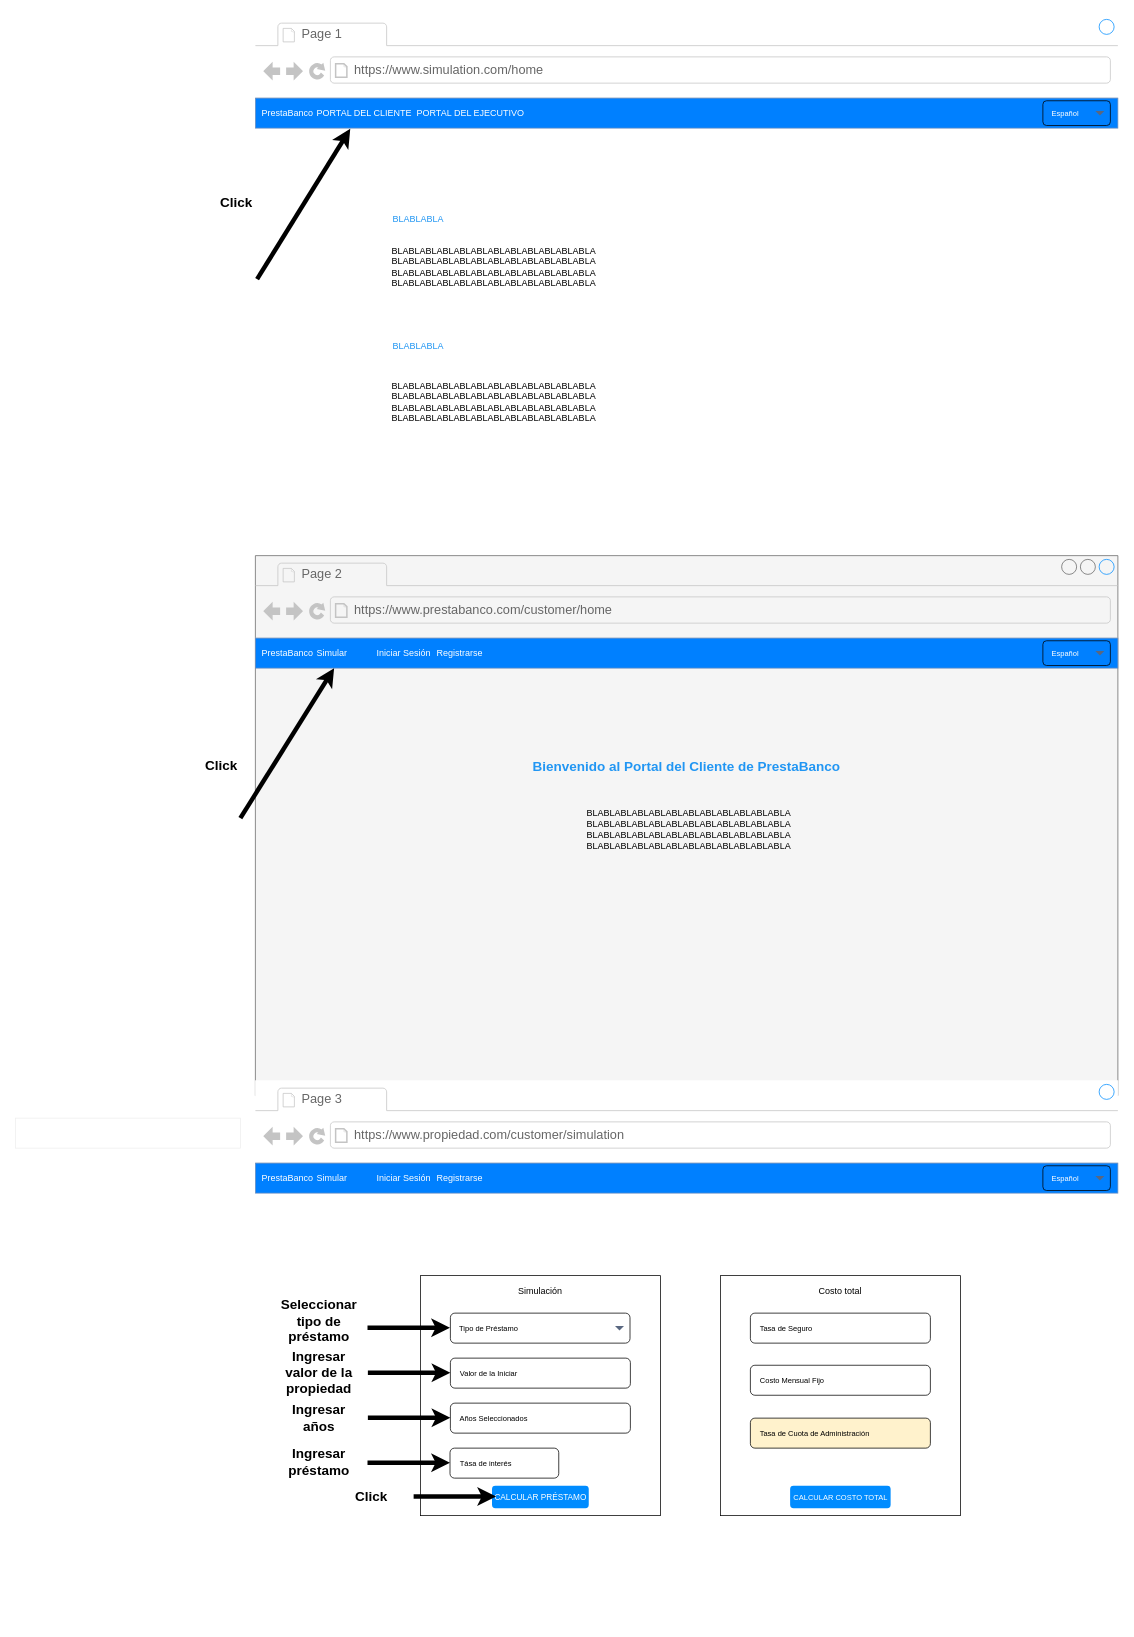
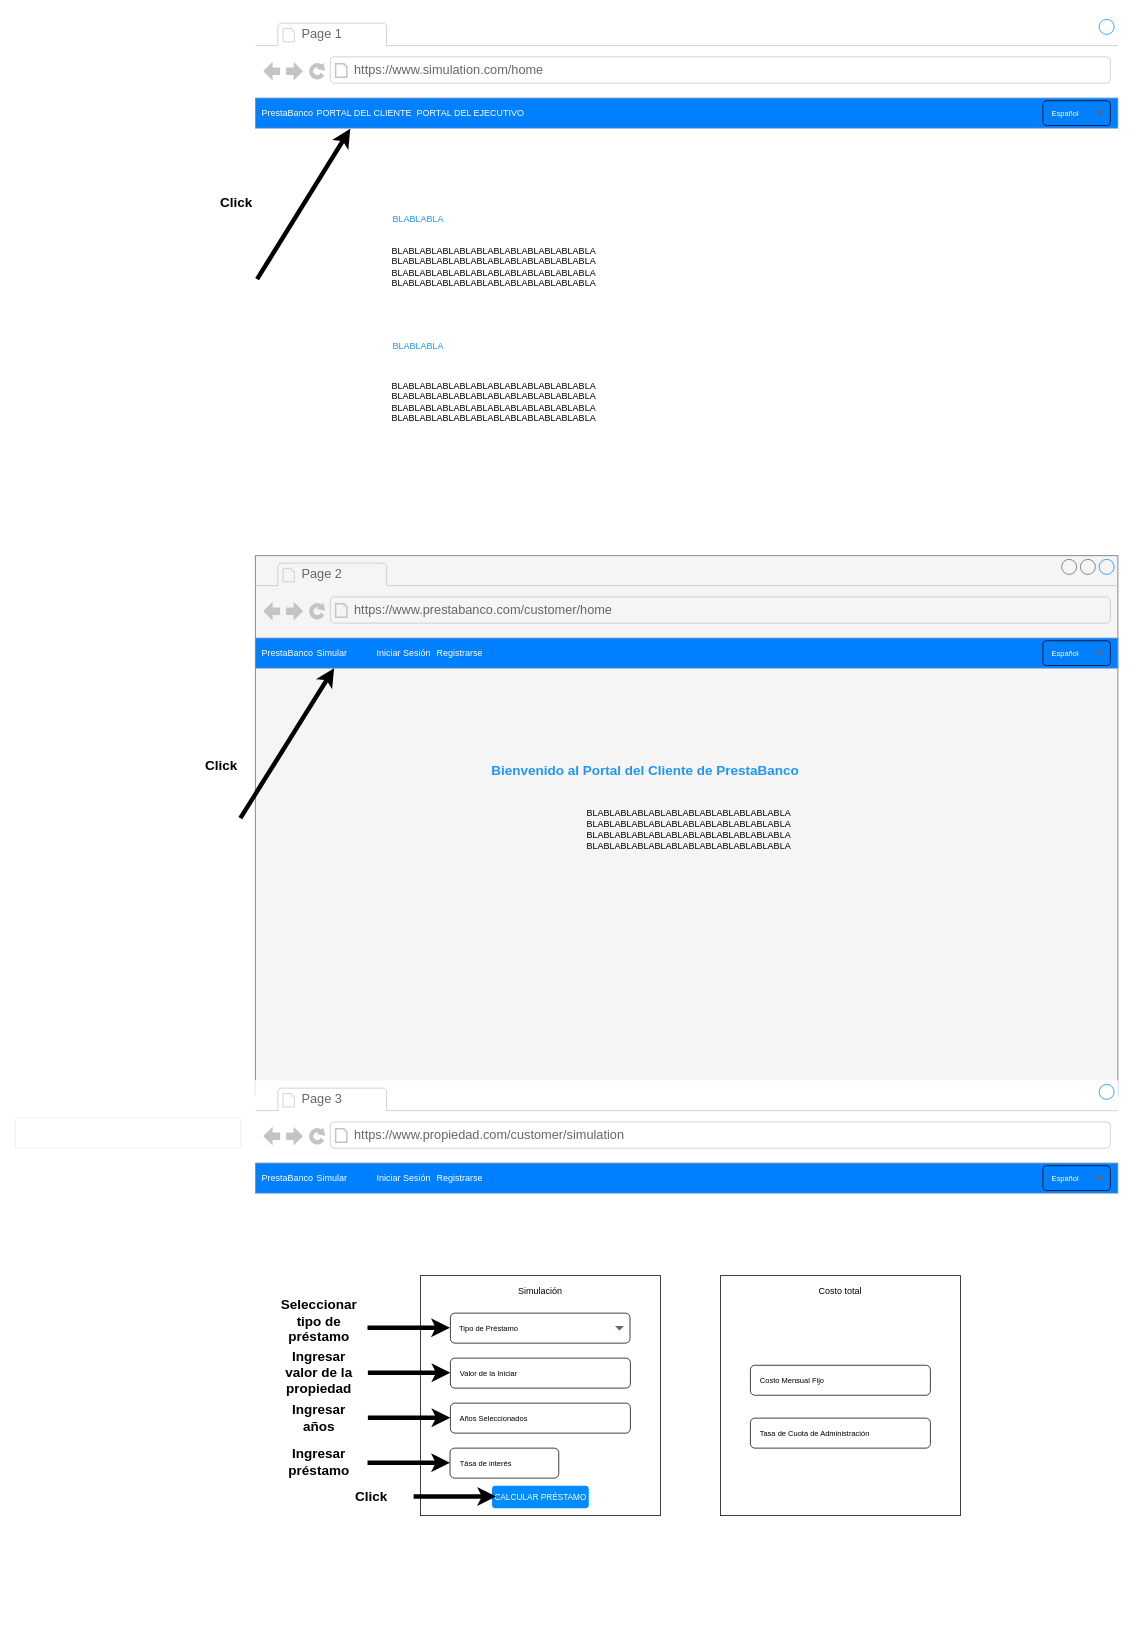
node "Bienvenido al Portal del Cliente de PrestaBanco": moved (687, 765) -> (645, 769)
node "Tasa de Seguro": removed
node "Tasa de Cuota de Administración": fillcolor #fff2cc -> #ffffff
node "CALCULAR COSTO TOTAL": removed
